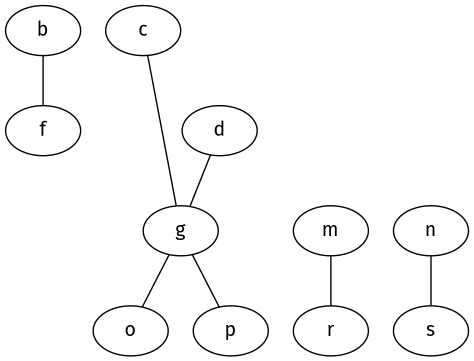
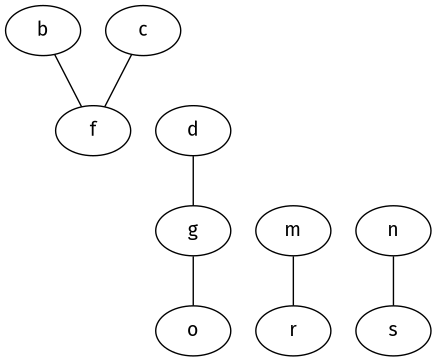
edge "c" -- "g": now "c" -- "f"
node "p": removed
